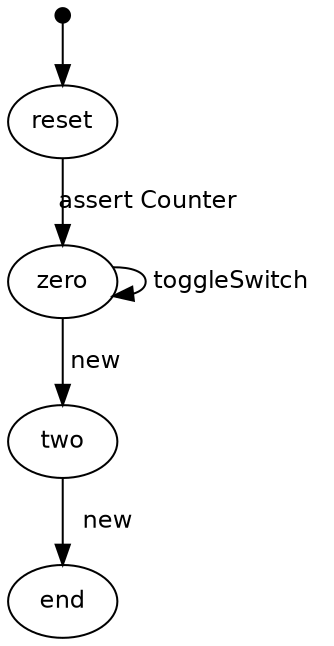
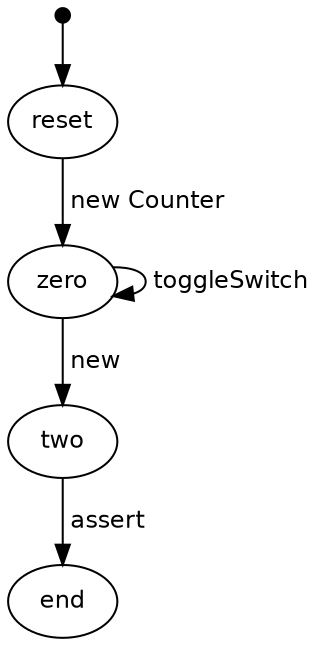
edge "reset" -> "zero": label " assert Counter " -> " new Counter "
edge "two" -> "end": label " new " -> " assert "
